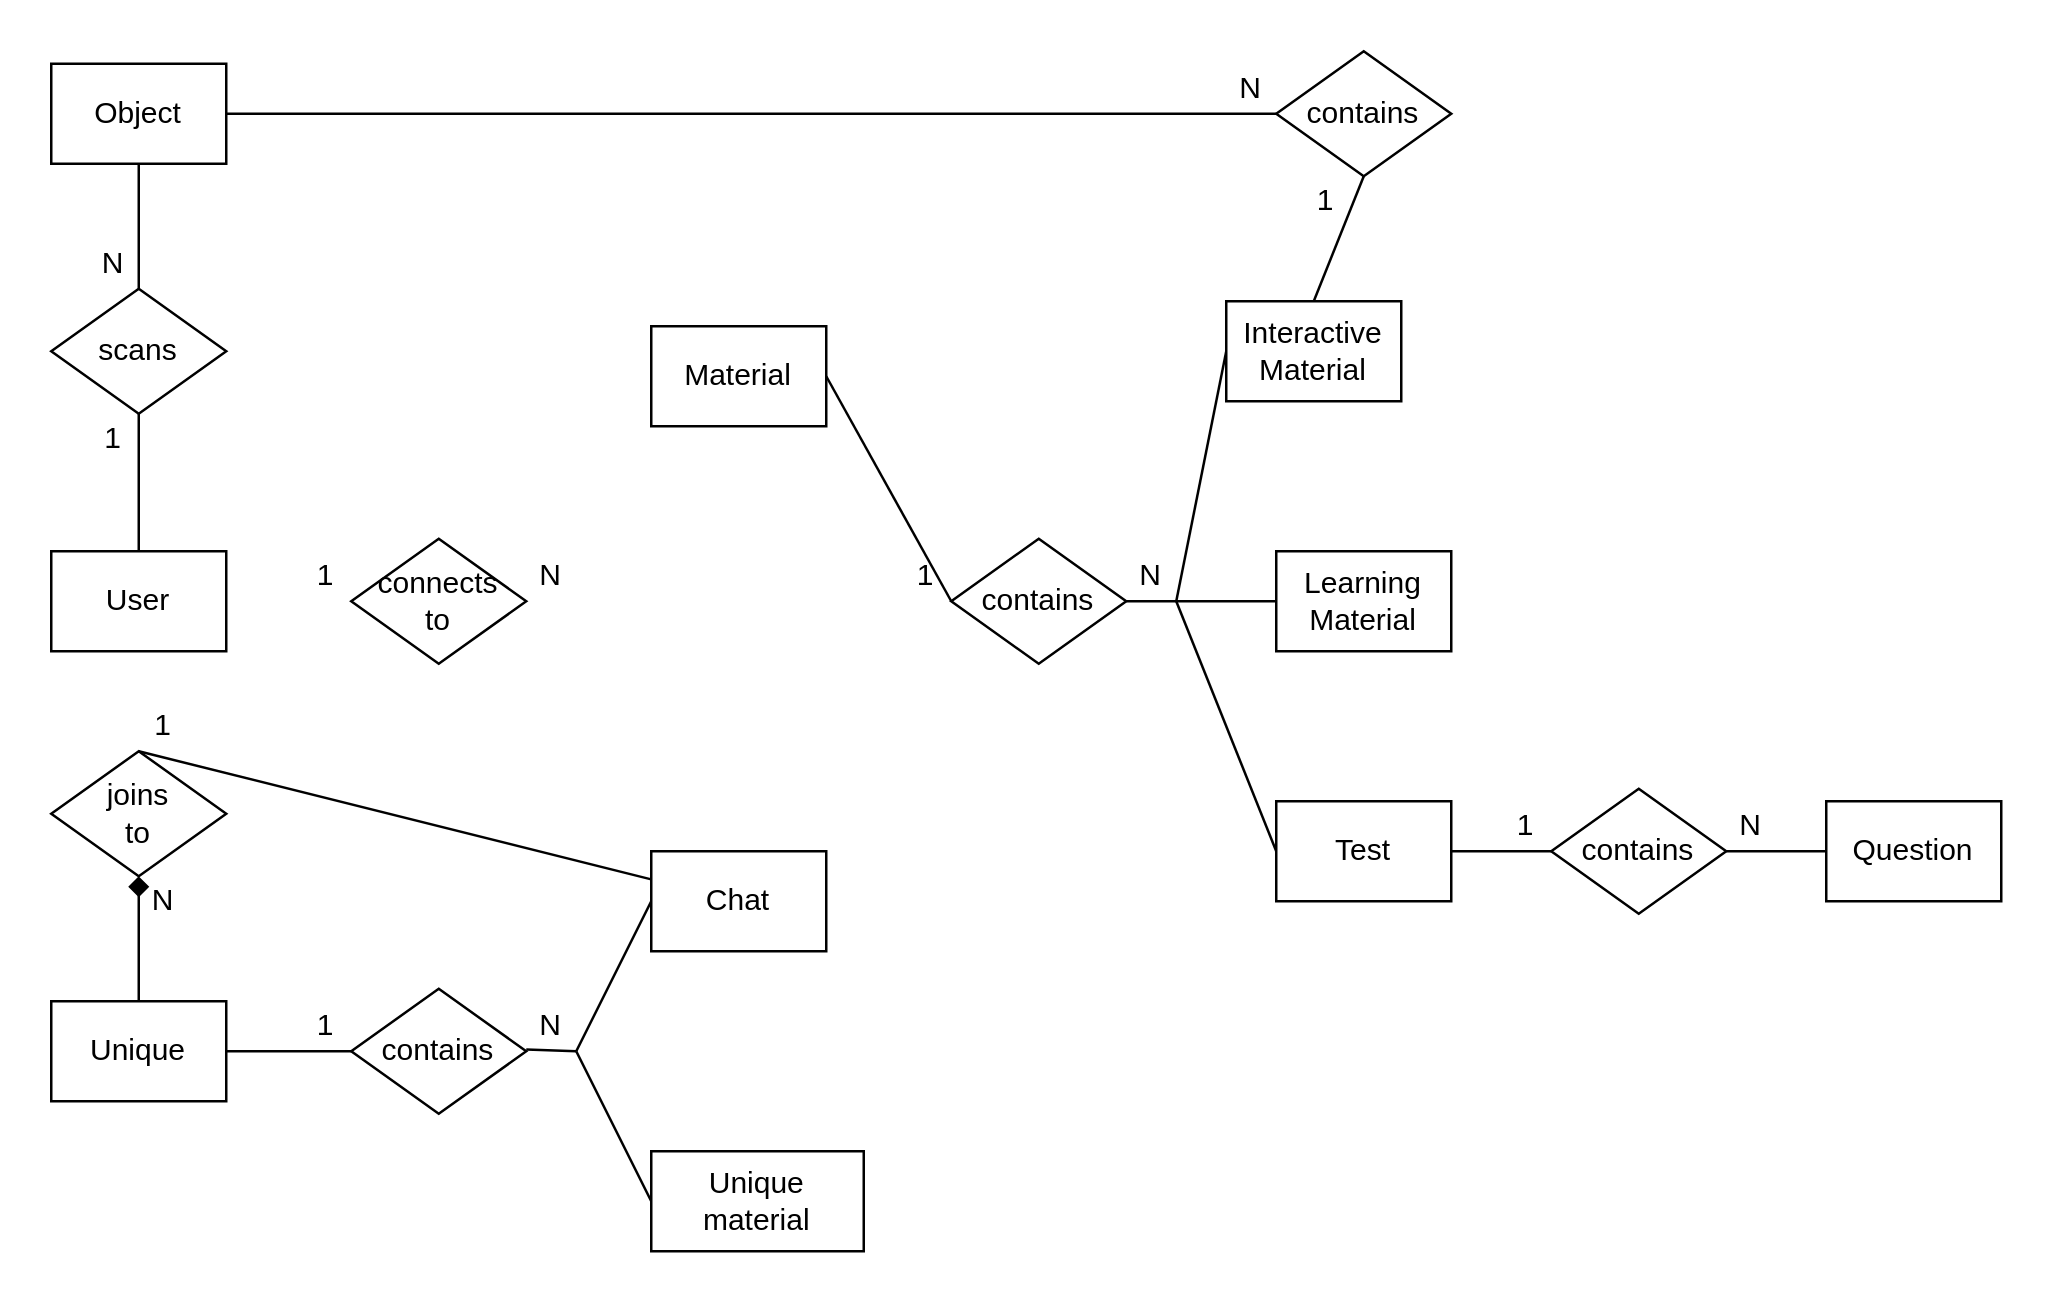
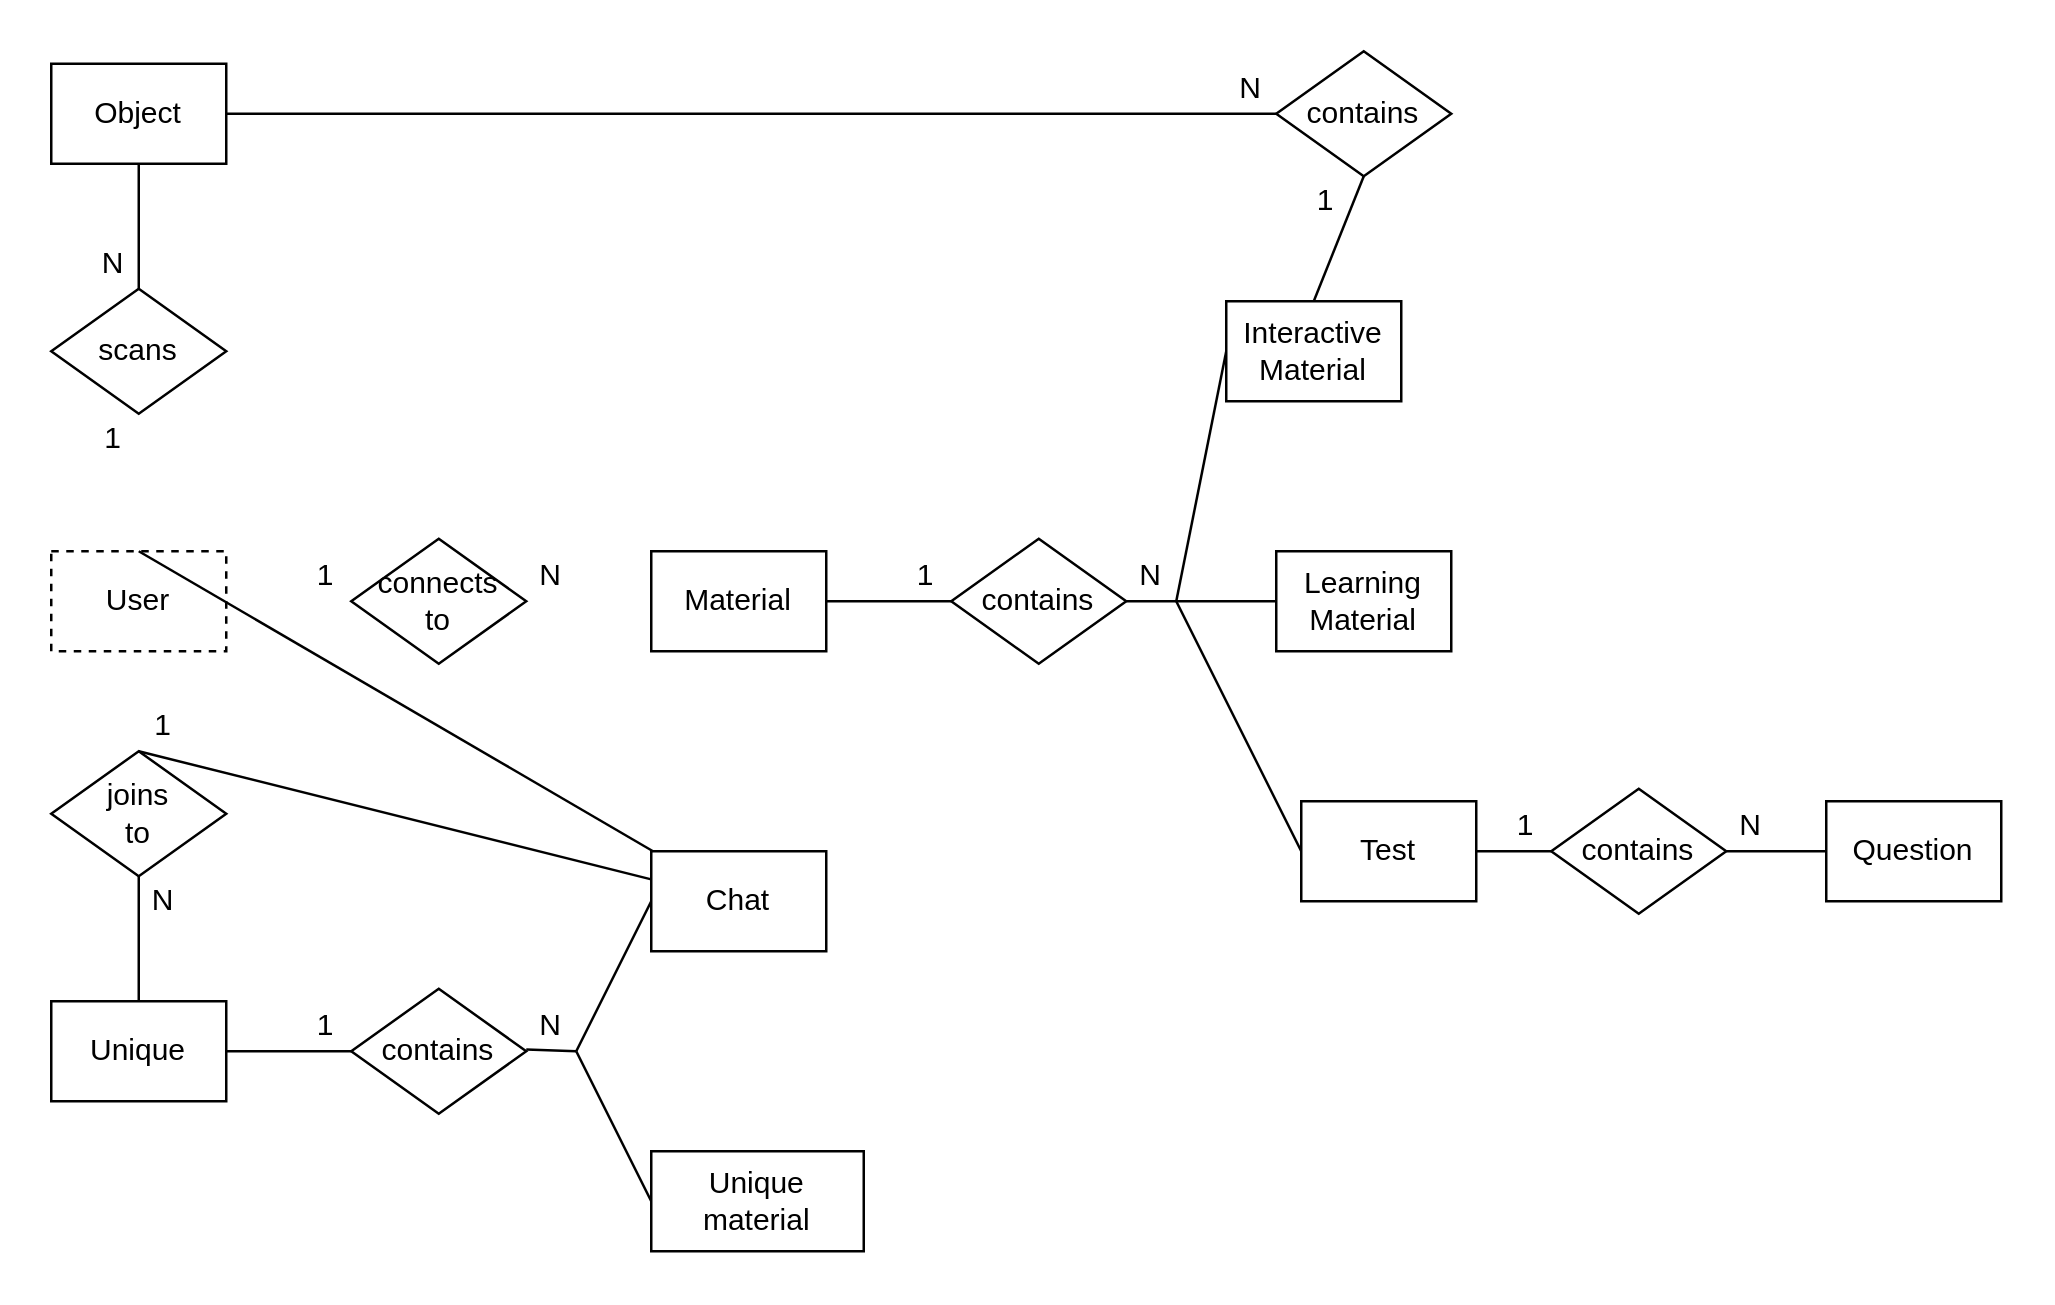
node "Material": moved (739, 376) -> (739, 601)
edge "scans" -- "User": now "Chat" -- "User"
node "User": style solid -> dashed
node "Test": moved (1364, 851) -> (1389, 851)
edge "Unique" -> "joins to": arrowhead diamond -> none
